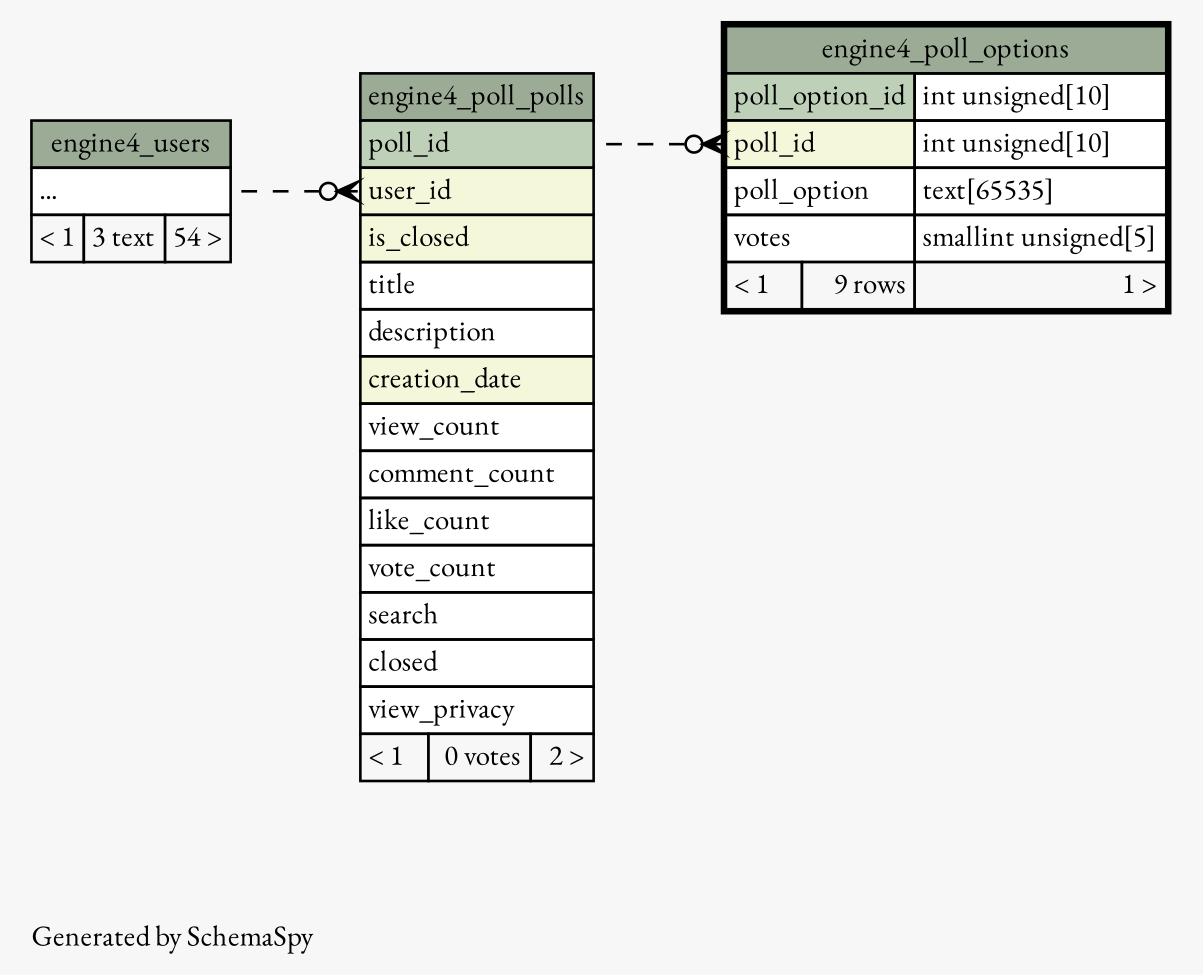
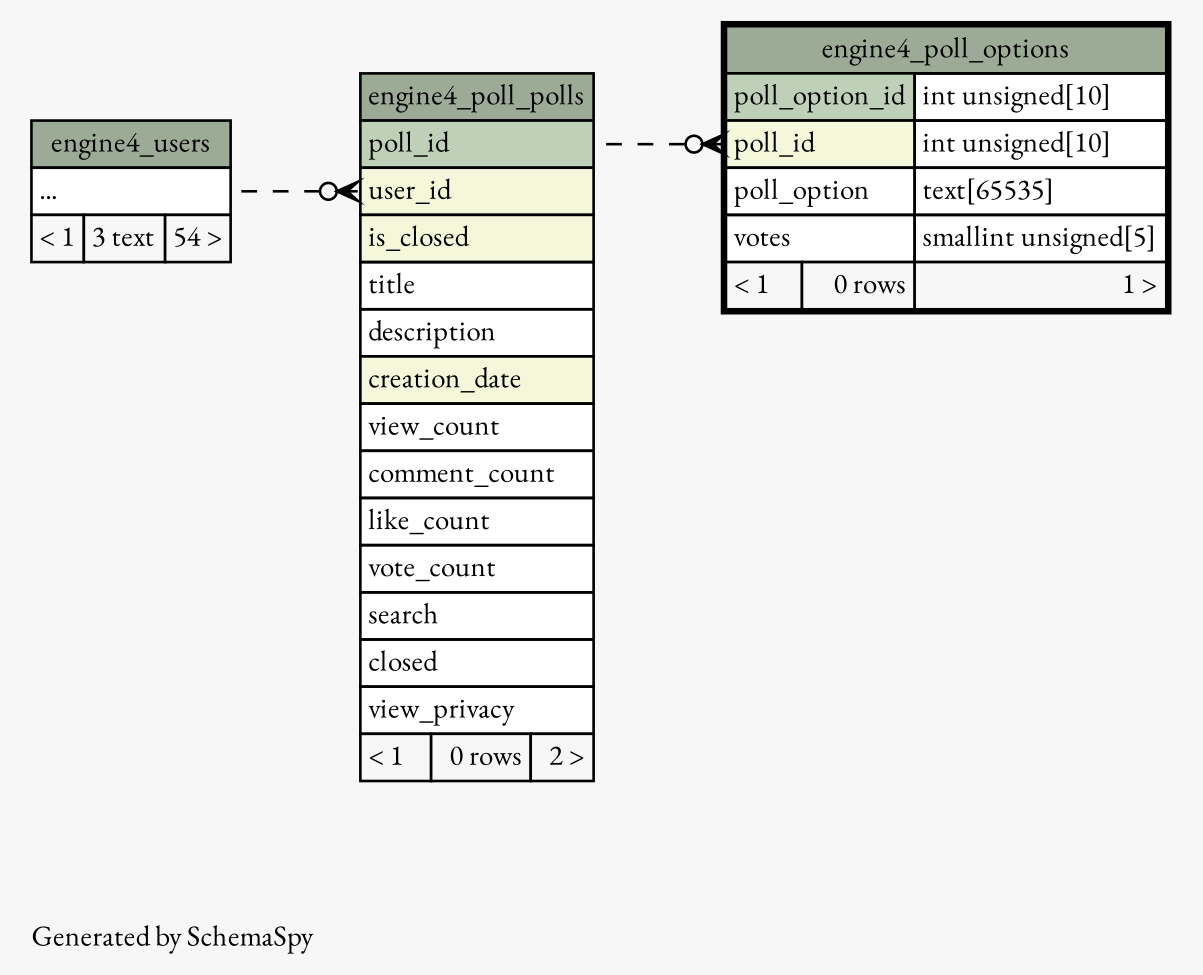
node "engine4_poll_options": text "9 rows" -> "0 rows"
node "engine4_poll_polls": text "0 votes" -> "0 rows"
